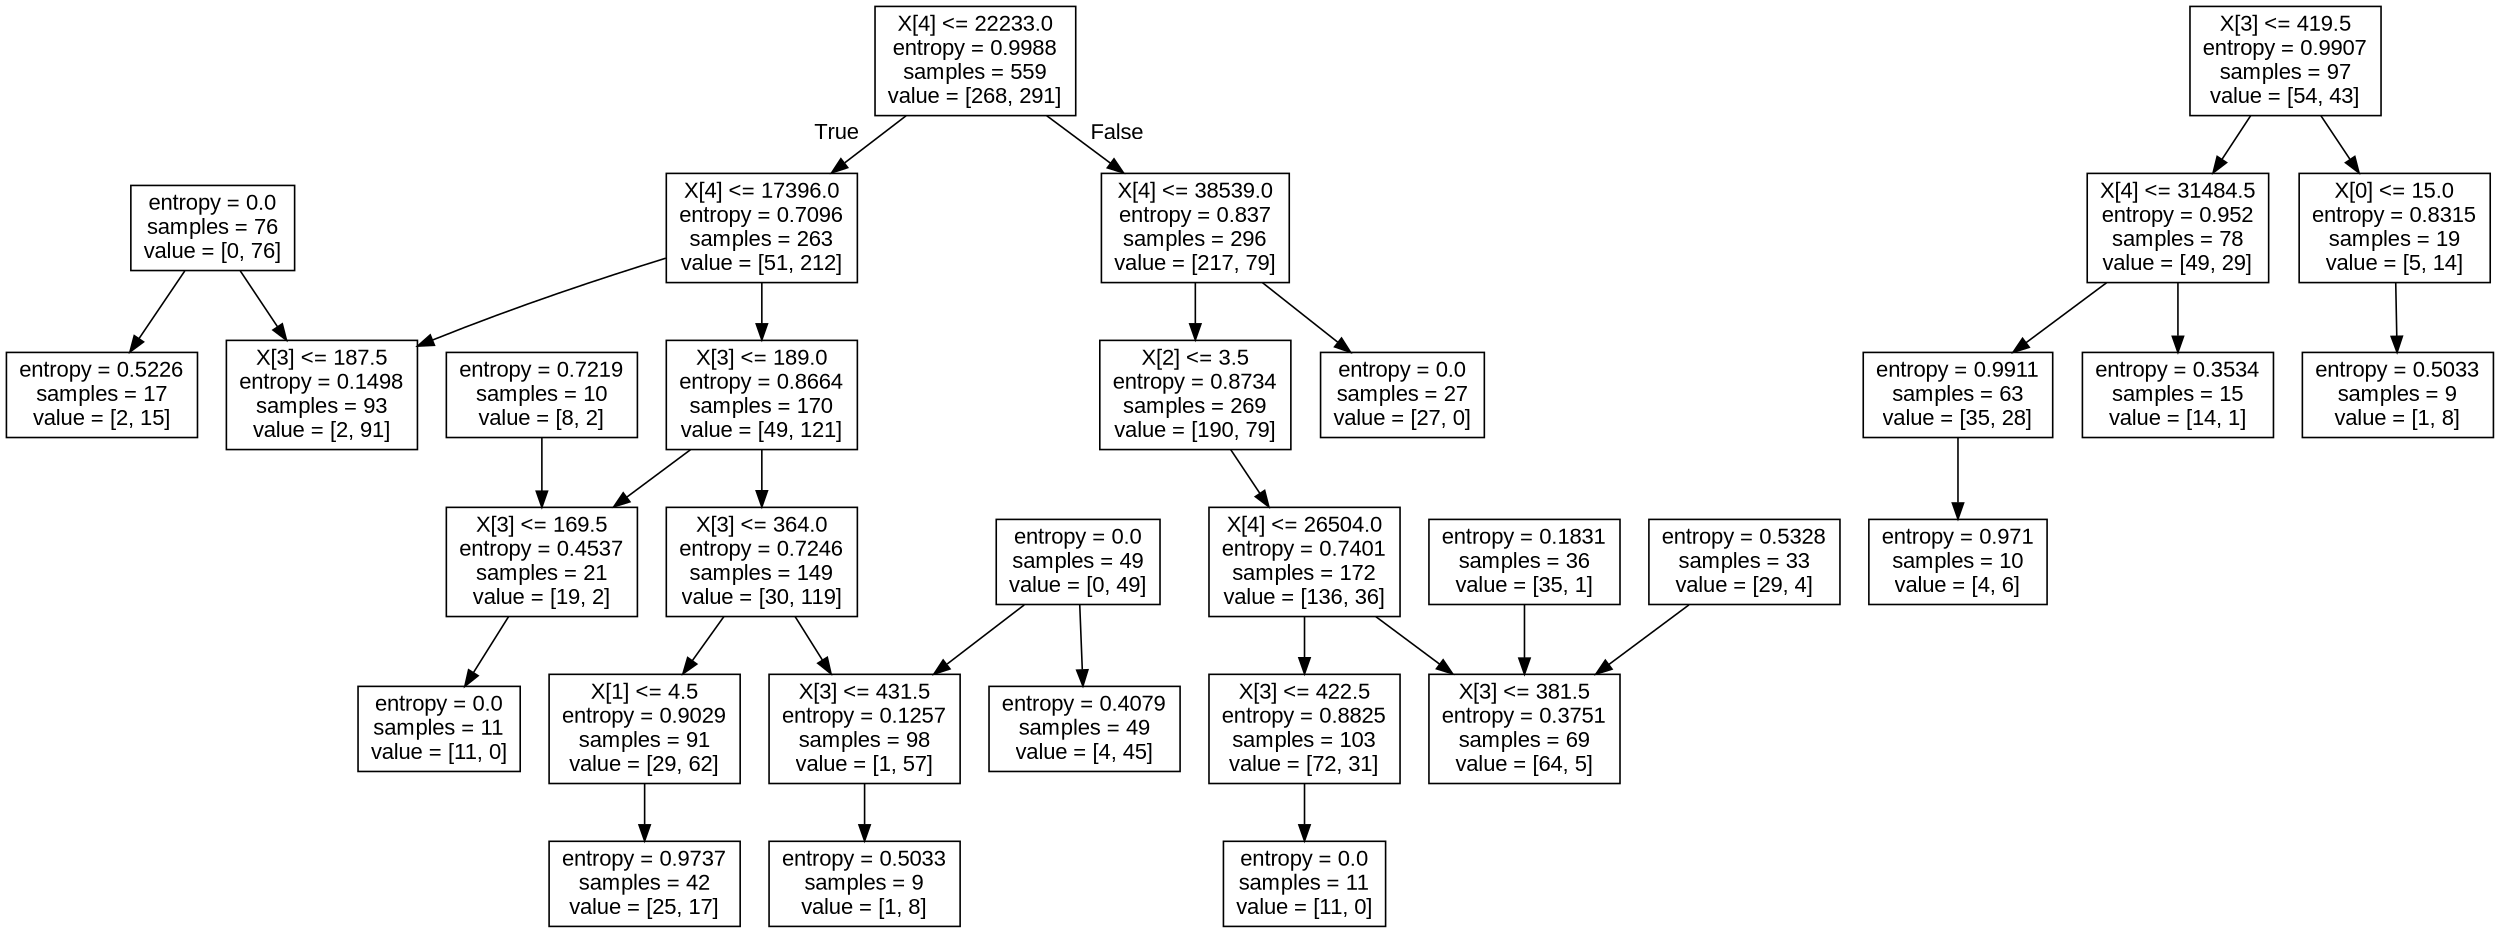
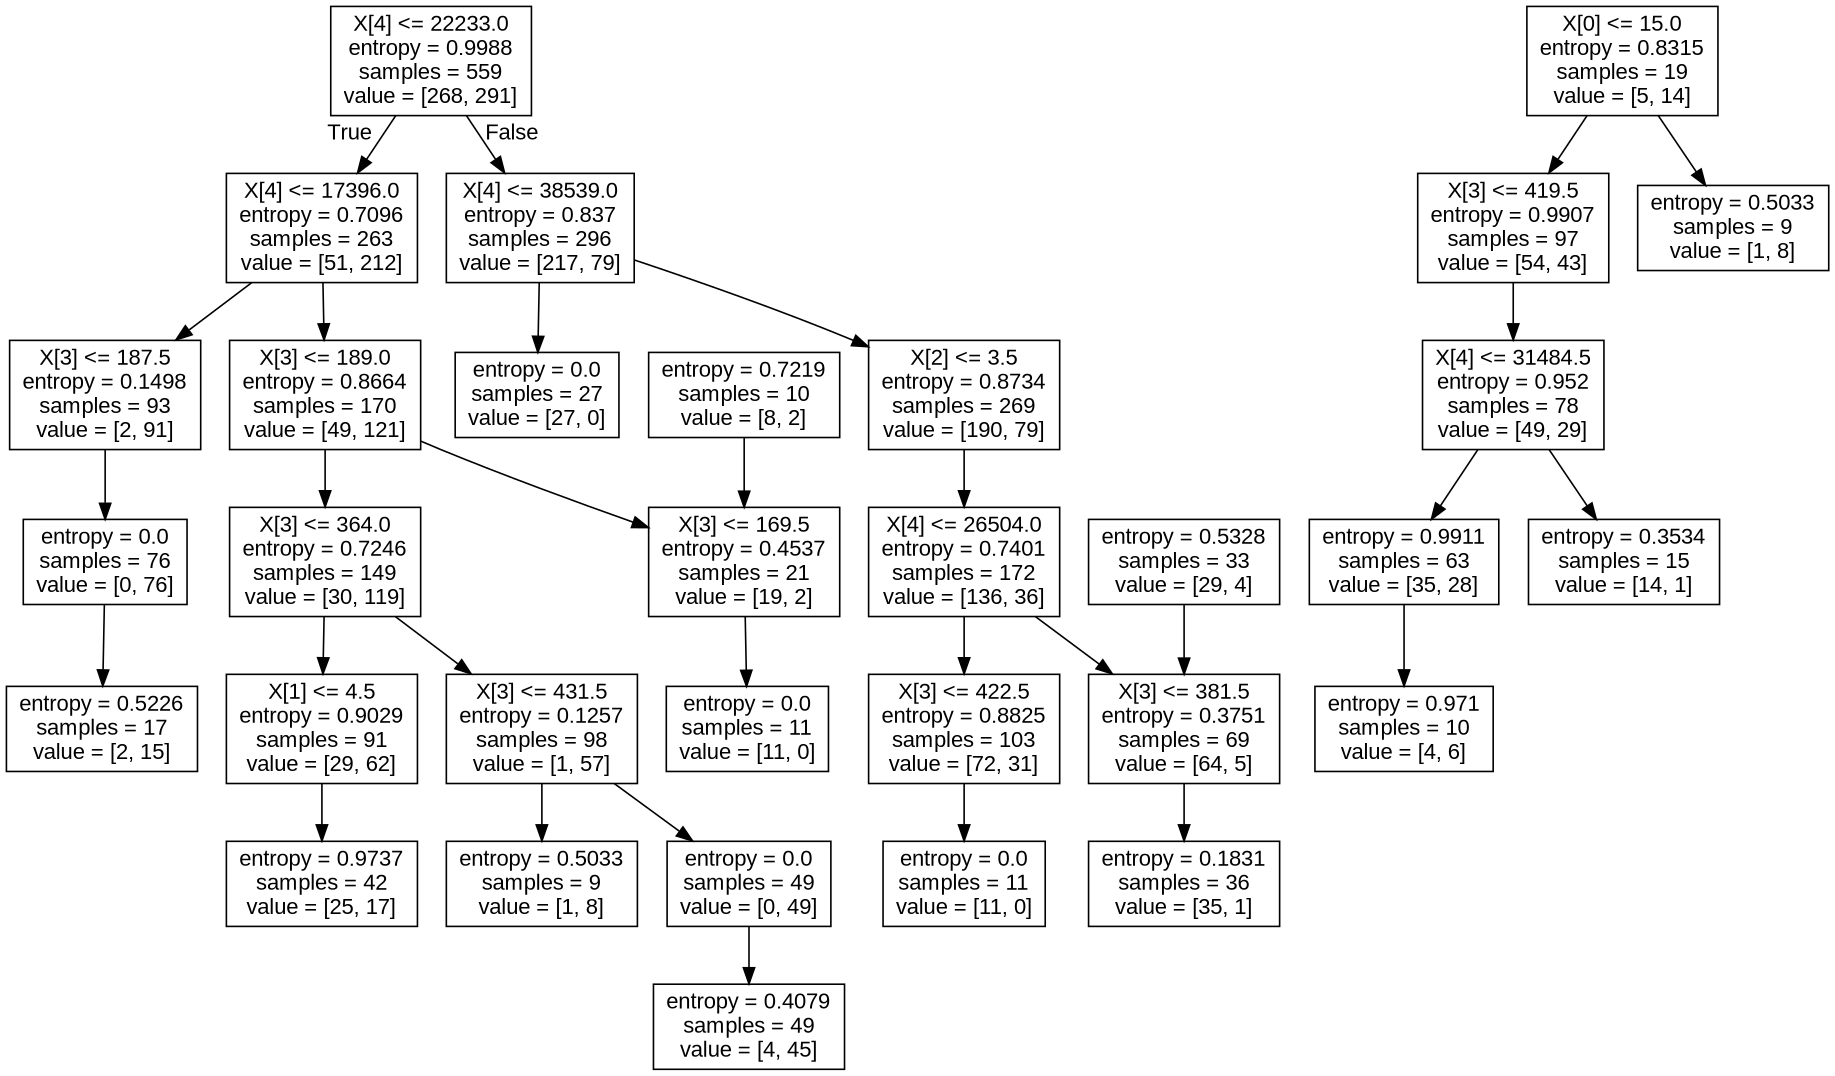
edge "X[3] <= 419.5 entropy = 0.9907 samples = 97 value = [54, 43]" -> "X[0] <= 15.0 entropy = 0.8315 samples = 19 value = [5, 14]": reversed
edge "entropy = 0.0 samples = 76 value = [0, 76]" -> "X[3] <= 187.5 entropy = 0.1498 samples = 93 value = [2, 91]": reversed
edge "entropy = 0.1831 samples = 36 value = [35, 1]" -> "X[3] <= 381.5 entropy = 0.3751 samples = 69 value = [64, 5]": reversed
edge "entropy = 0.0 samples = 49 value = [0, 49]" -> "X[3] <= 431.5 entropy = 0.1257 samples = 98 value = [1, 57]": reversed
